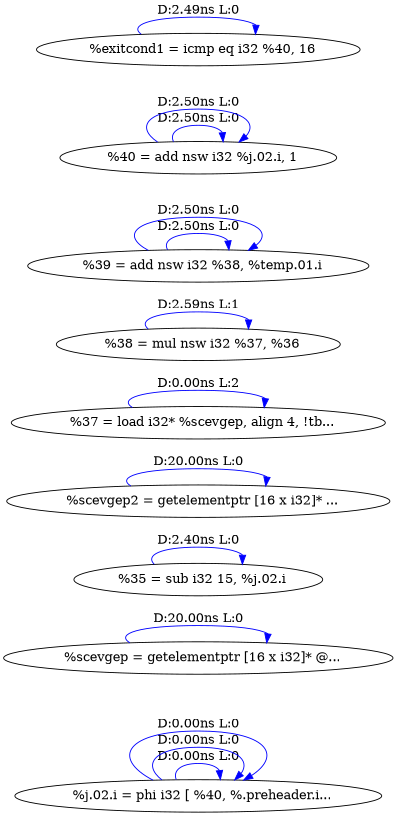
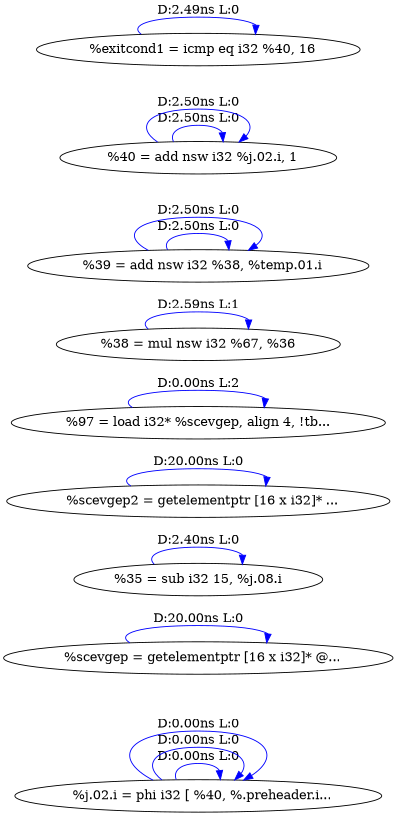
node "%38 = mul nsw i32 %37, %36": label "%38 = mul nsw i32 %37, %36" -> "%38 = mul nsw i32 %67, %36"
node "%37 = load i32* %scevgep, align 4, !tb...": label "%37 = load i32* %scevgep, align 4, !tb..." -> "%97 = load i32* %scevgep, align 4, !tb..."
node "%35 = sub i32 15, %j.02.i": label "%35 = sub i32 15, %j.02.i" -> "%35 = sub i32 15, %j.08.i"
